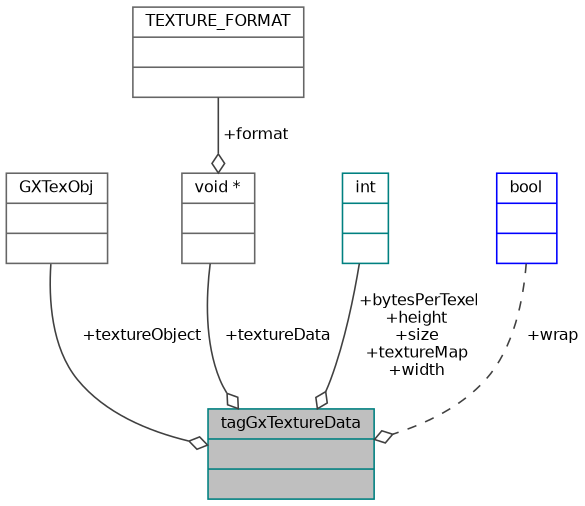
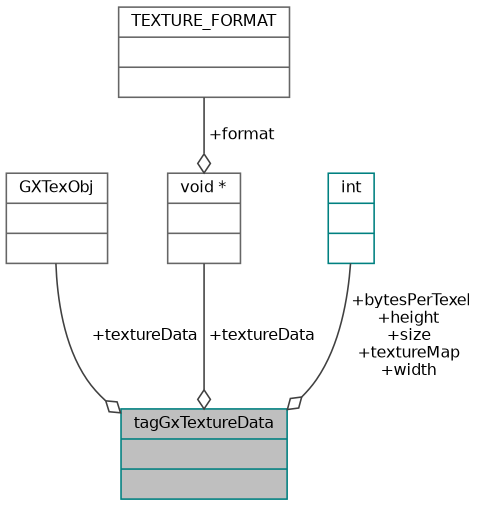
node "bool": removed
edge "GXTexObj" -> "tagGxTextureData": label " +textureObject" -> " +textureData"
